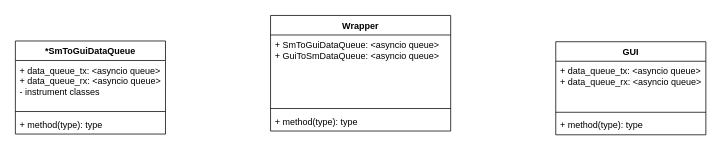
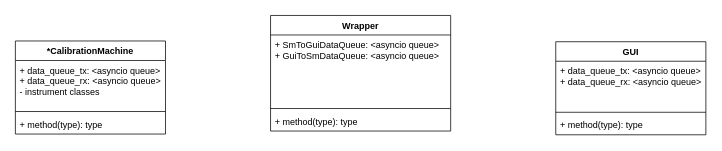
node "*SmToGuiDataQueue": label "*SmToGuiDataQueue" -> "*CalibrationMachine"
